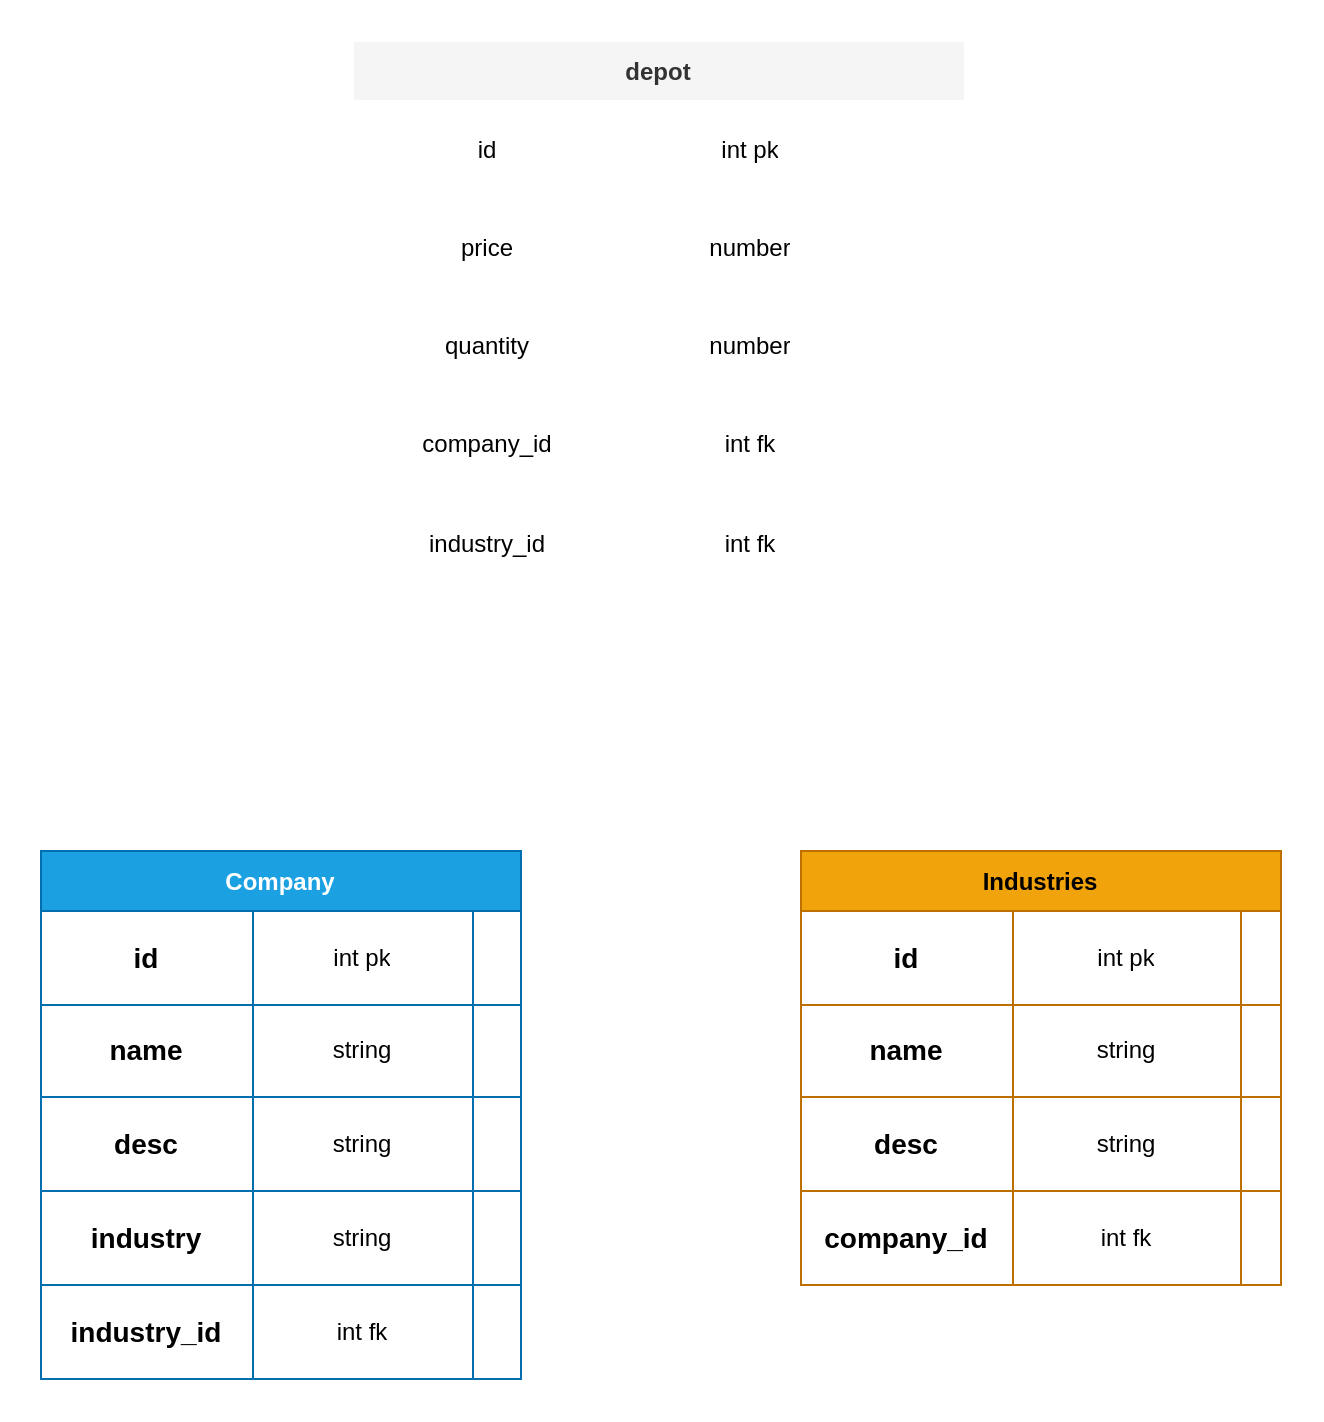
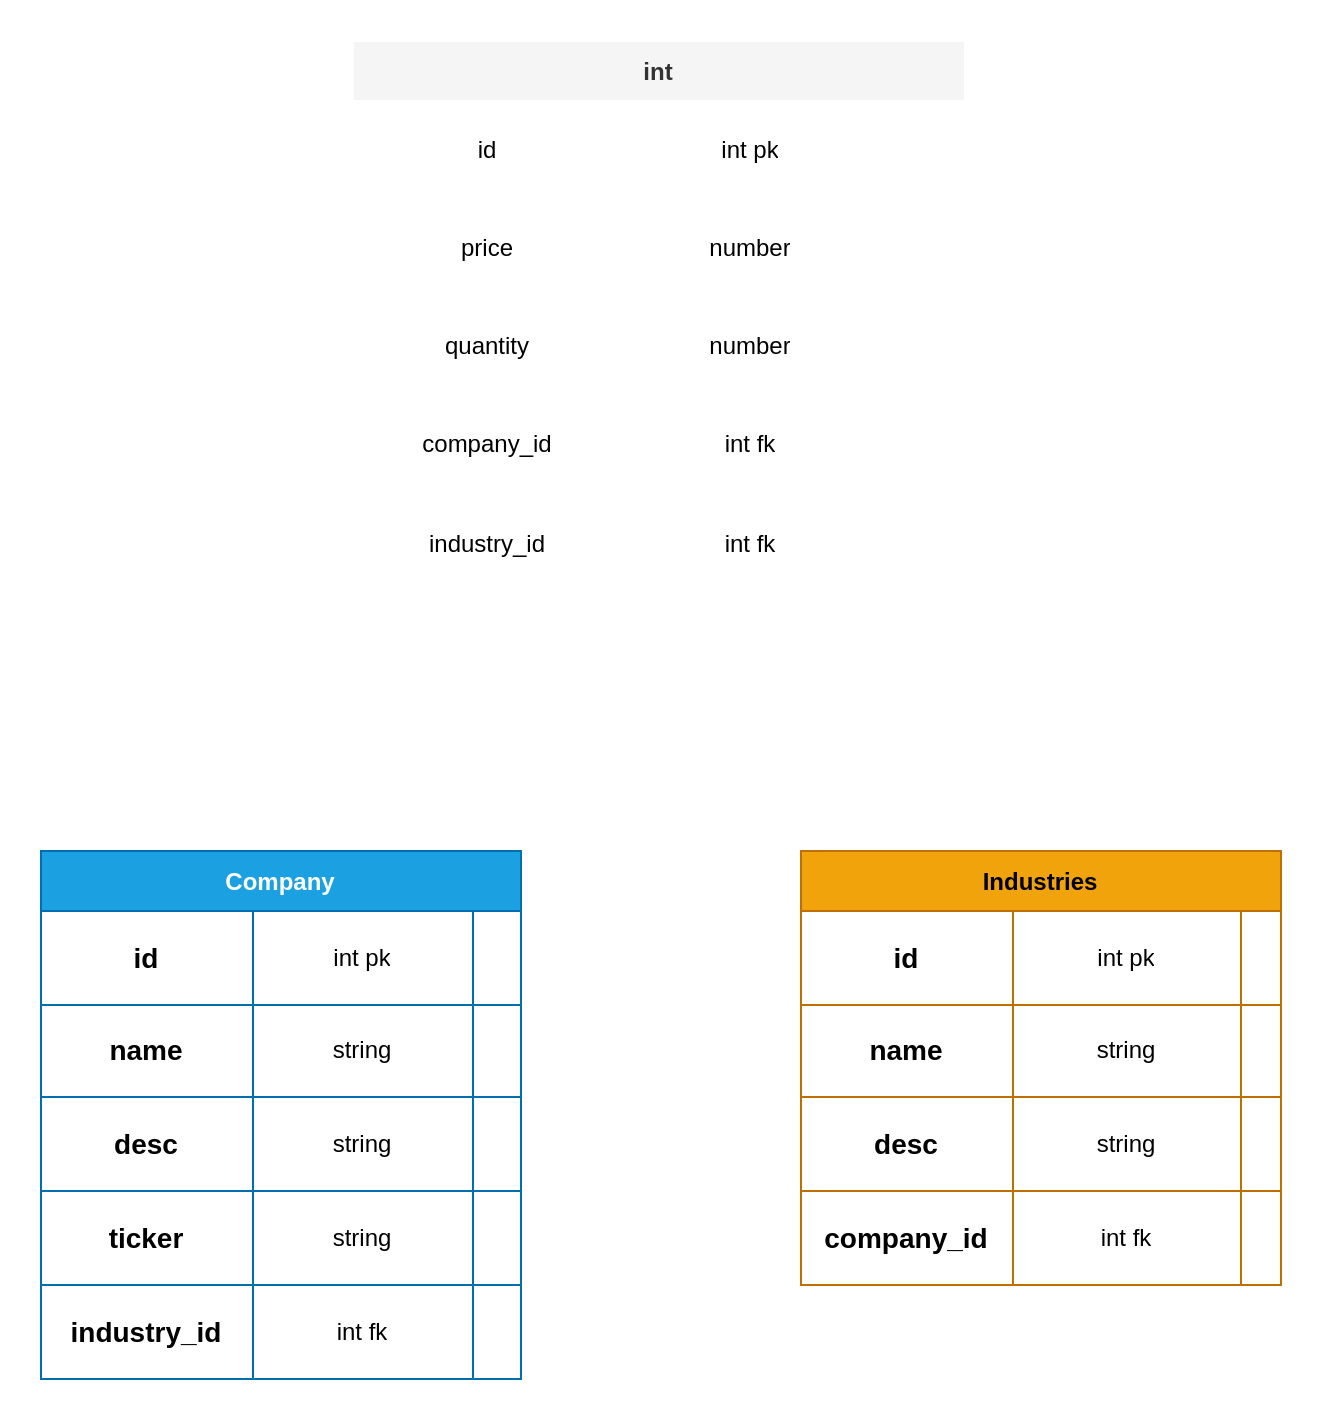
node "depot": label "depot" -> "int"
node "industry": label "industry" -> "ticker"
